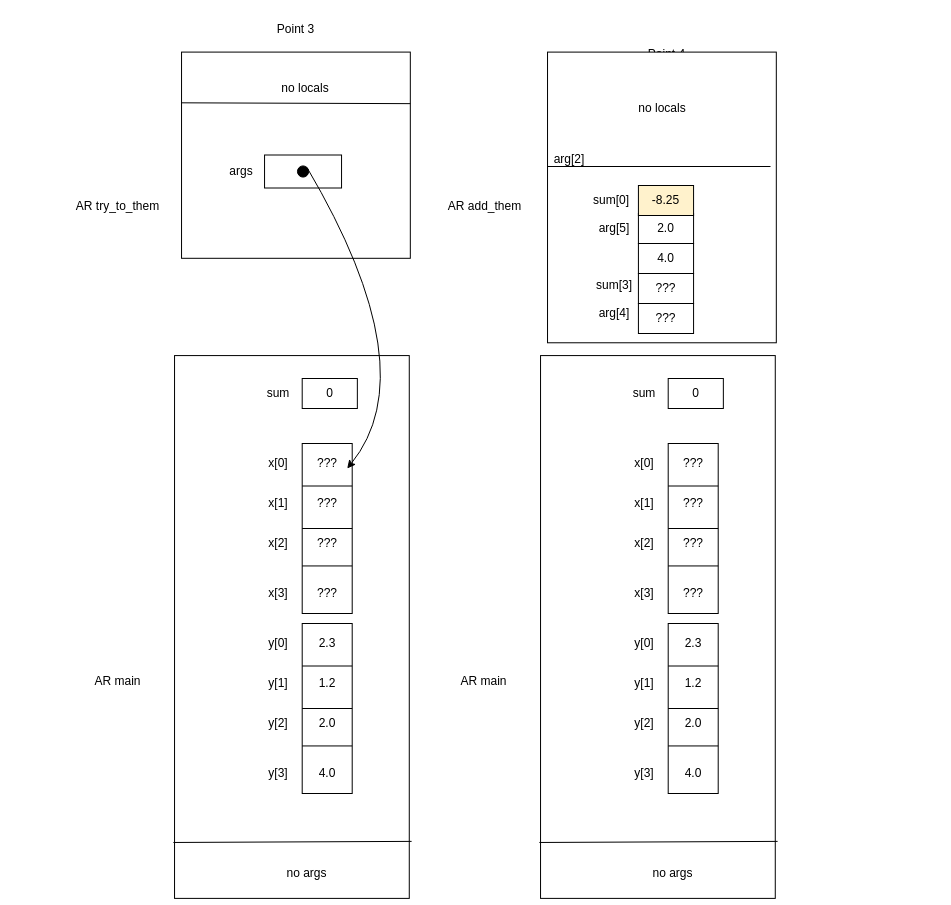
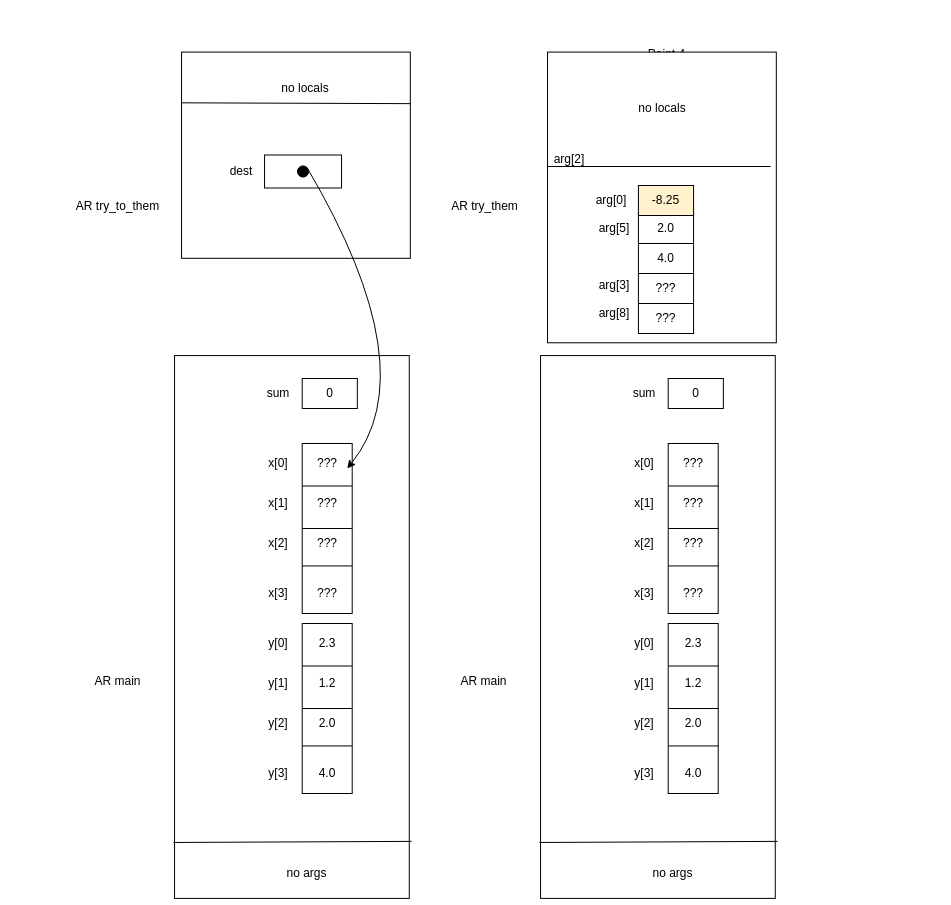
node "Point 3": removed
node "args": label "args" -> "dest"
node "sum[0]": label "sum[0]" -> "arg[0]"
node "AR add_them": label "AR add_them" -> "AR try_them"
node "sum[3]": label "sum[3]" -> "arg[3]"
node "arg[4]": label "arg[4]" -> "arg[8]"
